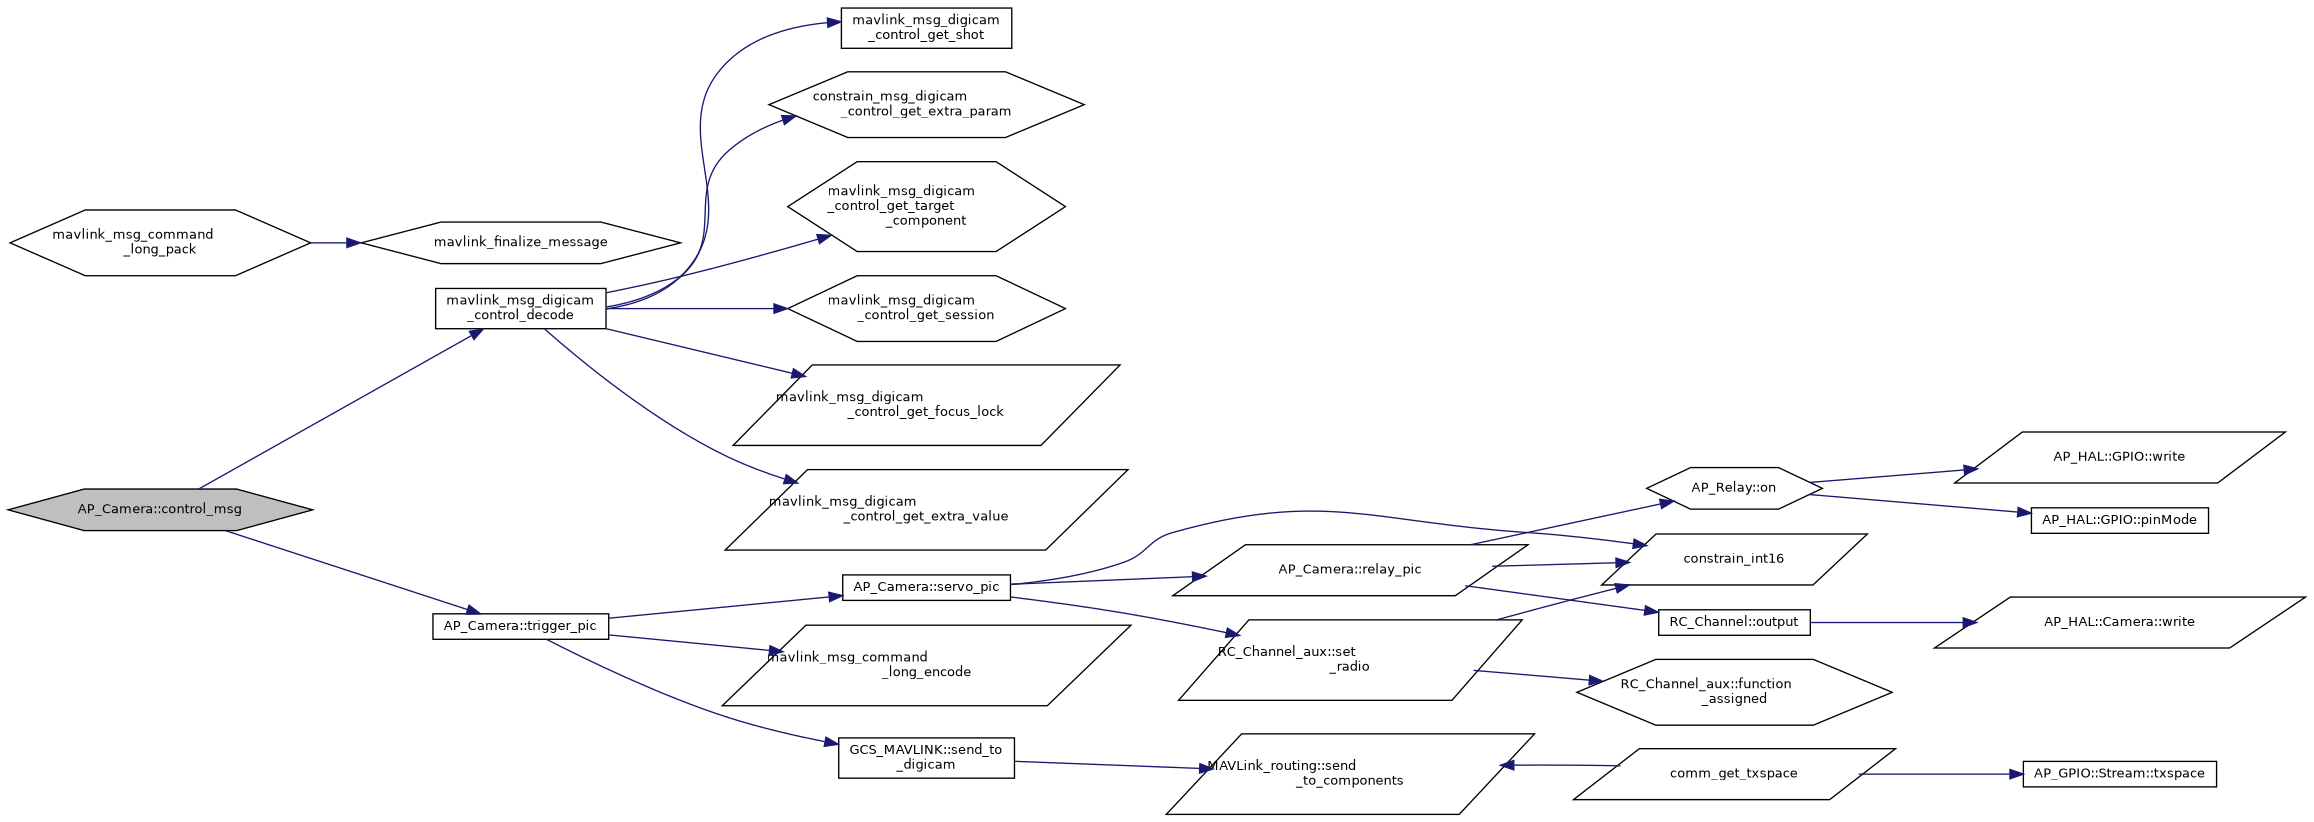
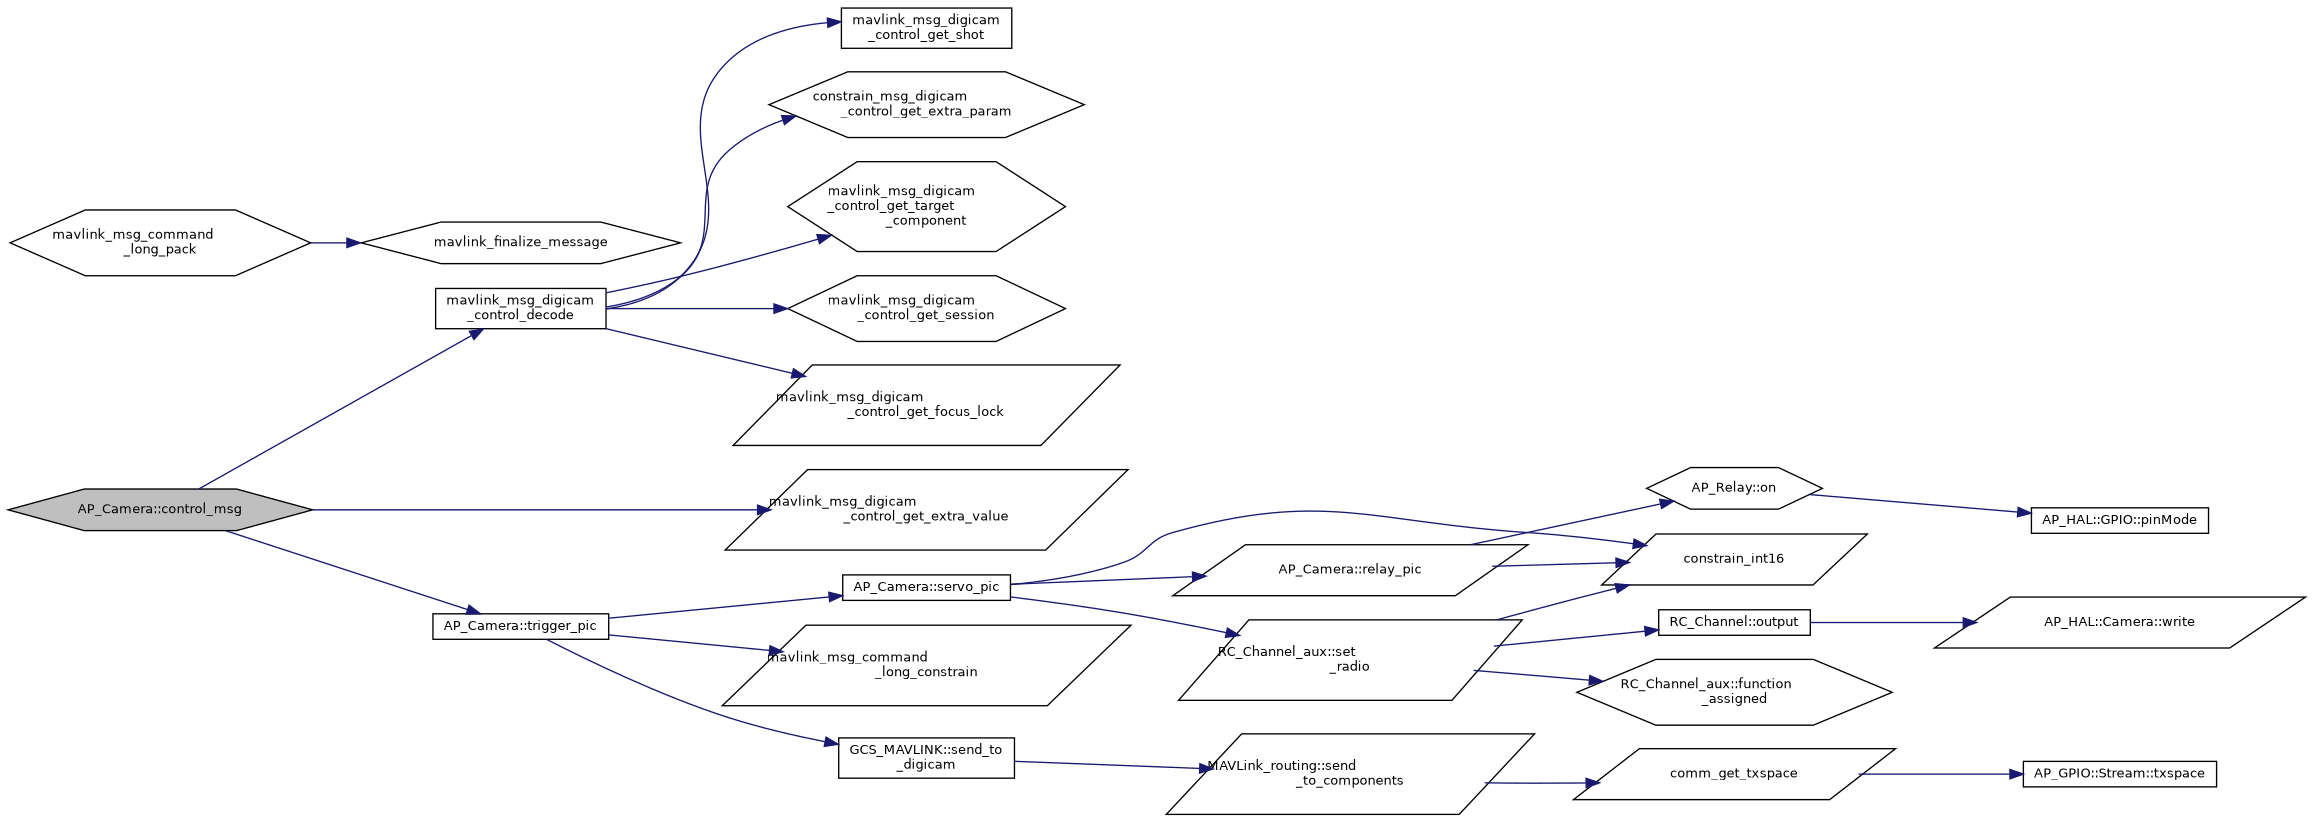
edge "mavlink_msg_digicam _control_decode" -> "mavlink_msg_digicam _control_get_extra_value": now "AP_Camera::control_msg" -> "mavlink_msg_digicam _control_get_extra_value"
node "AP_HAL::GPIO::write": removed
edge "AP_Camera::relay_pic" -> "RC_Channel::output": now "RC_Channel_aux::set _radio" -> "RC_Channel::output"
node "mavlink_msg_command _long_encode": label "mavlink_msg_command _long_encode" -> "mavlink_msg_command _long_constrain"
edge "comm_get_txspace" -> "MAVLink_routing::send _to_components": reversed
